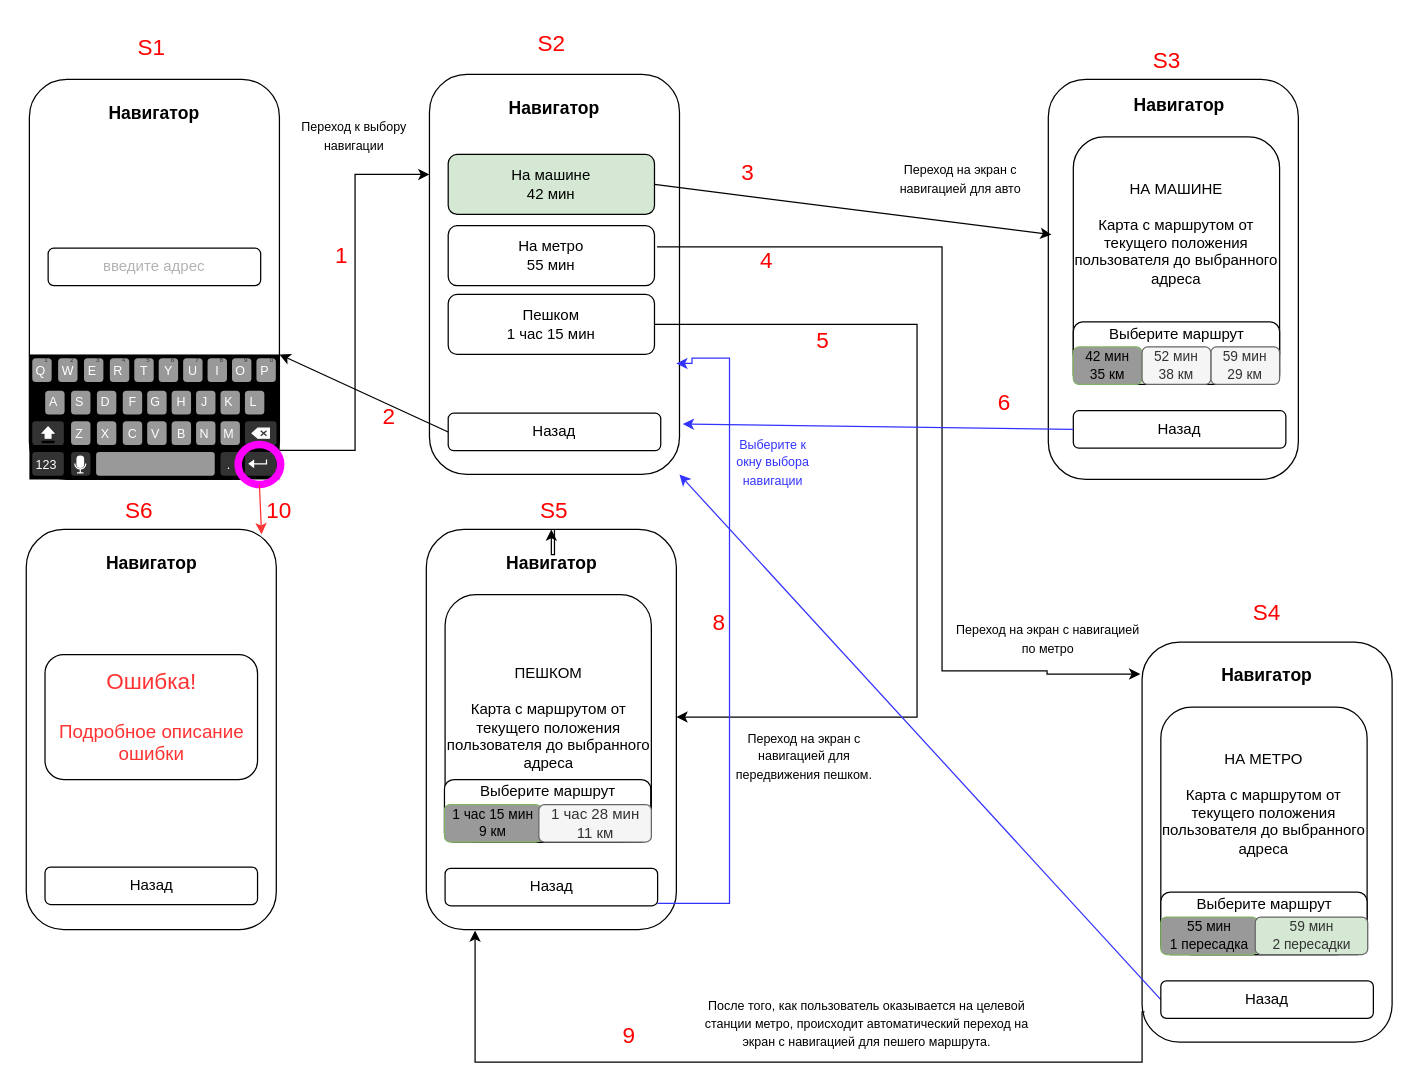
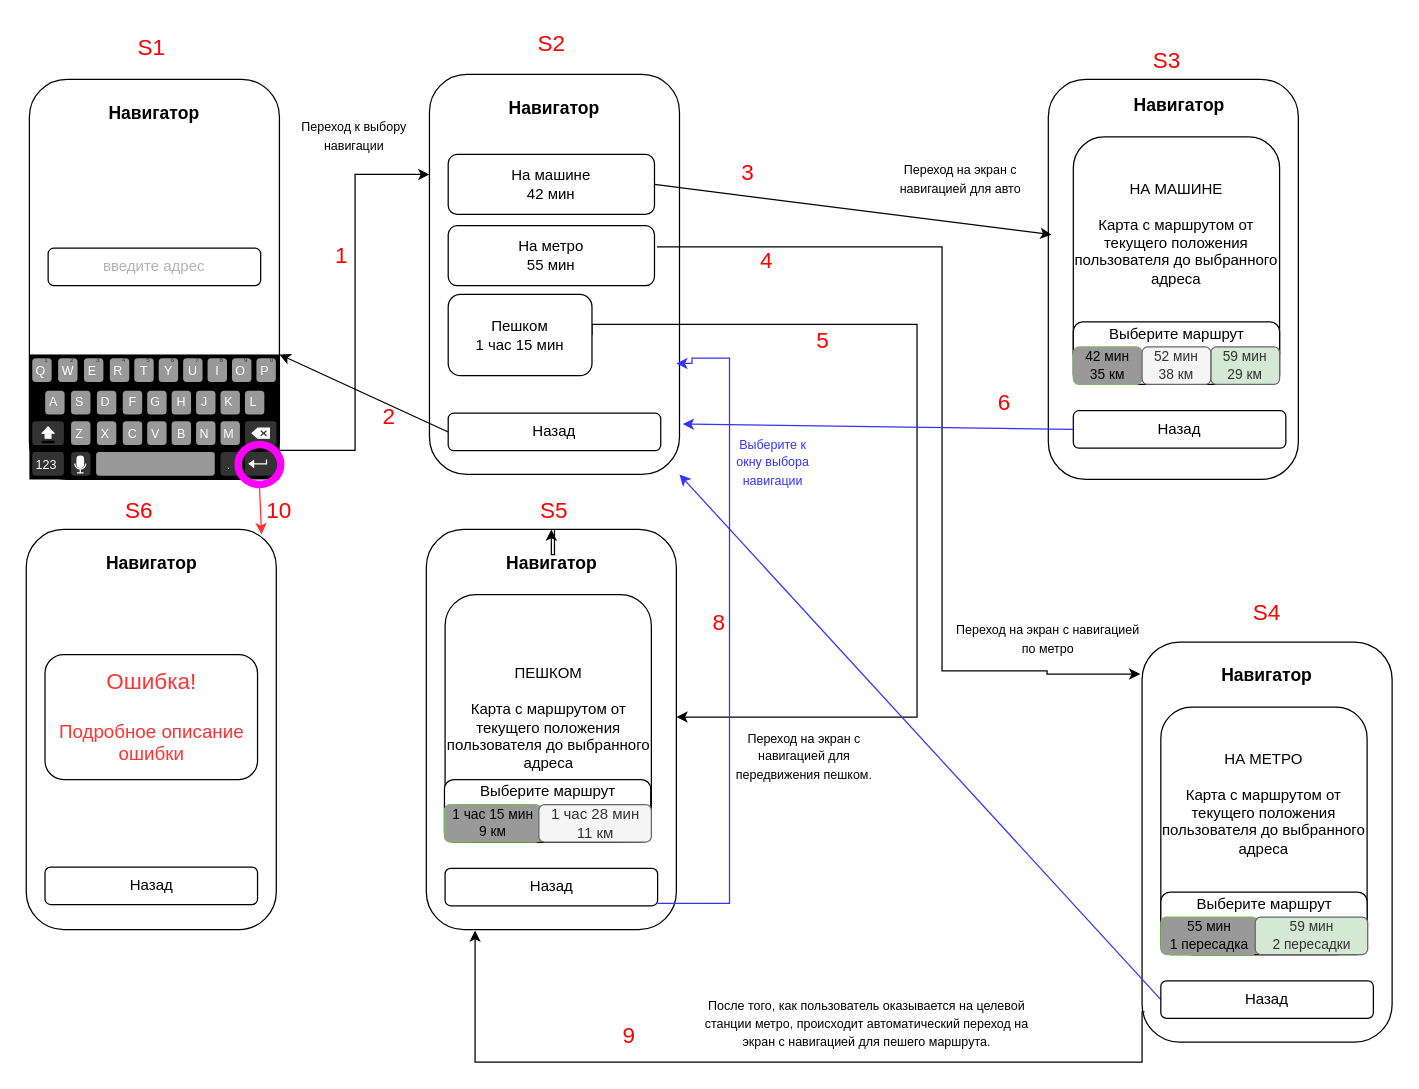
node "На машине 42 мин": fillcolor #d5e8d4 -> #ffffff
node "Пешком 1 час 15 мин": size 206x60 -> 144x81
node "59 мин 29 км": fillcolor #f5f5f5 -> #d5e8d4
